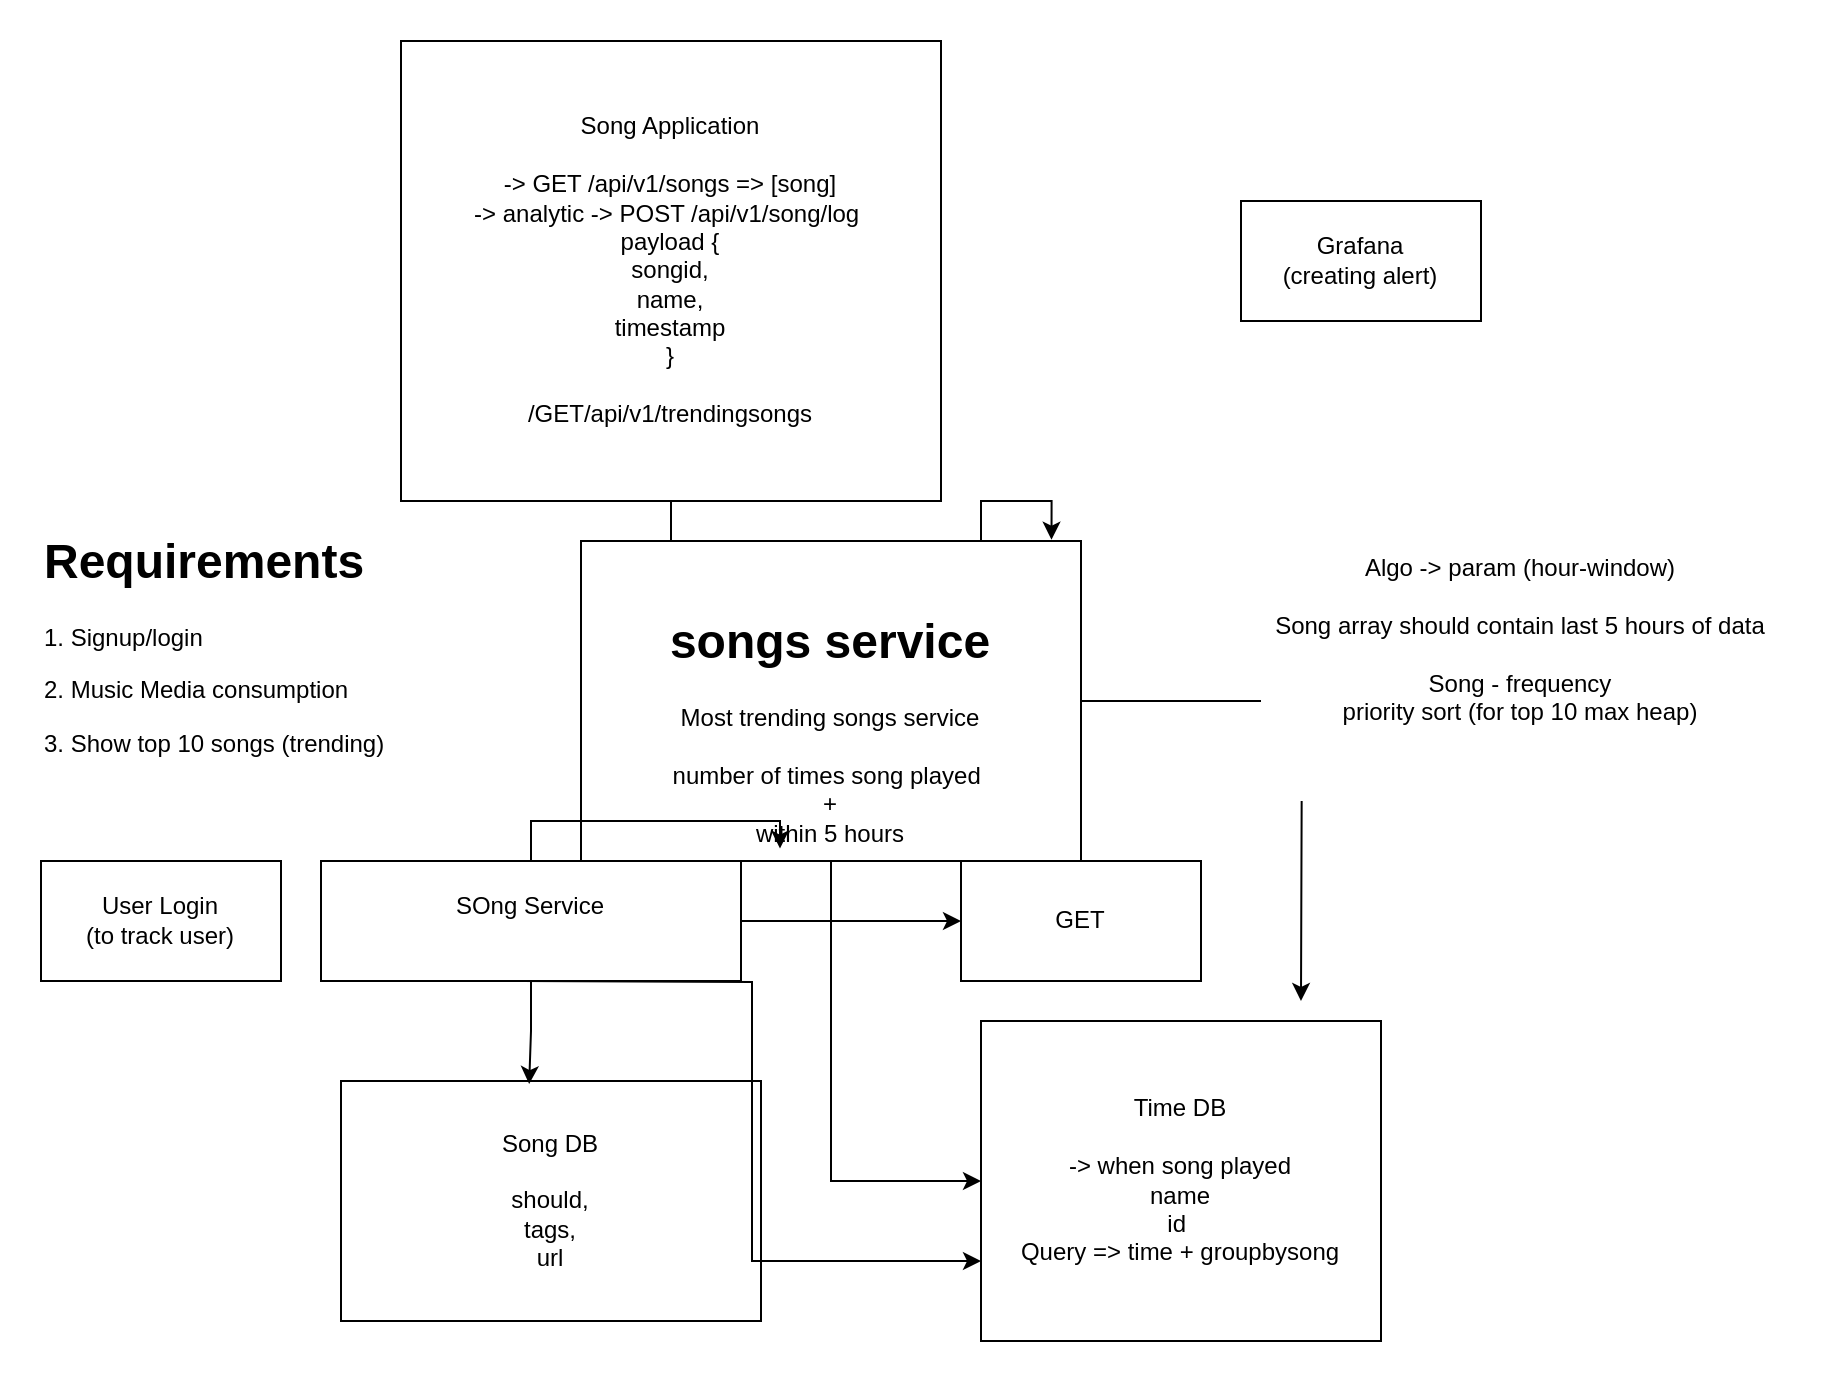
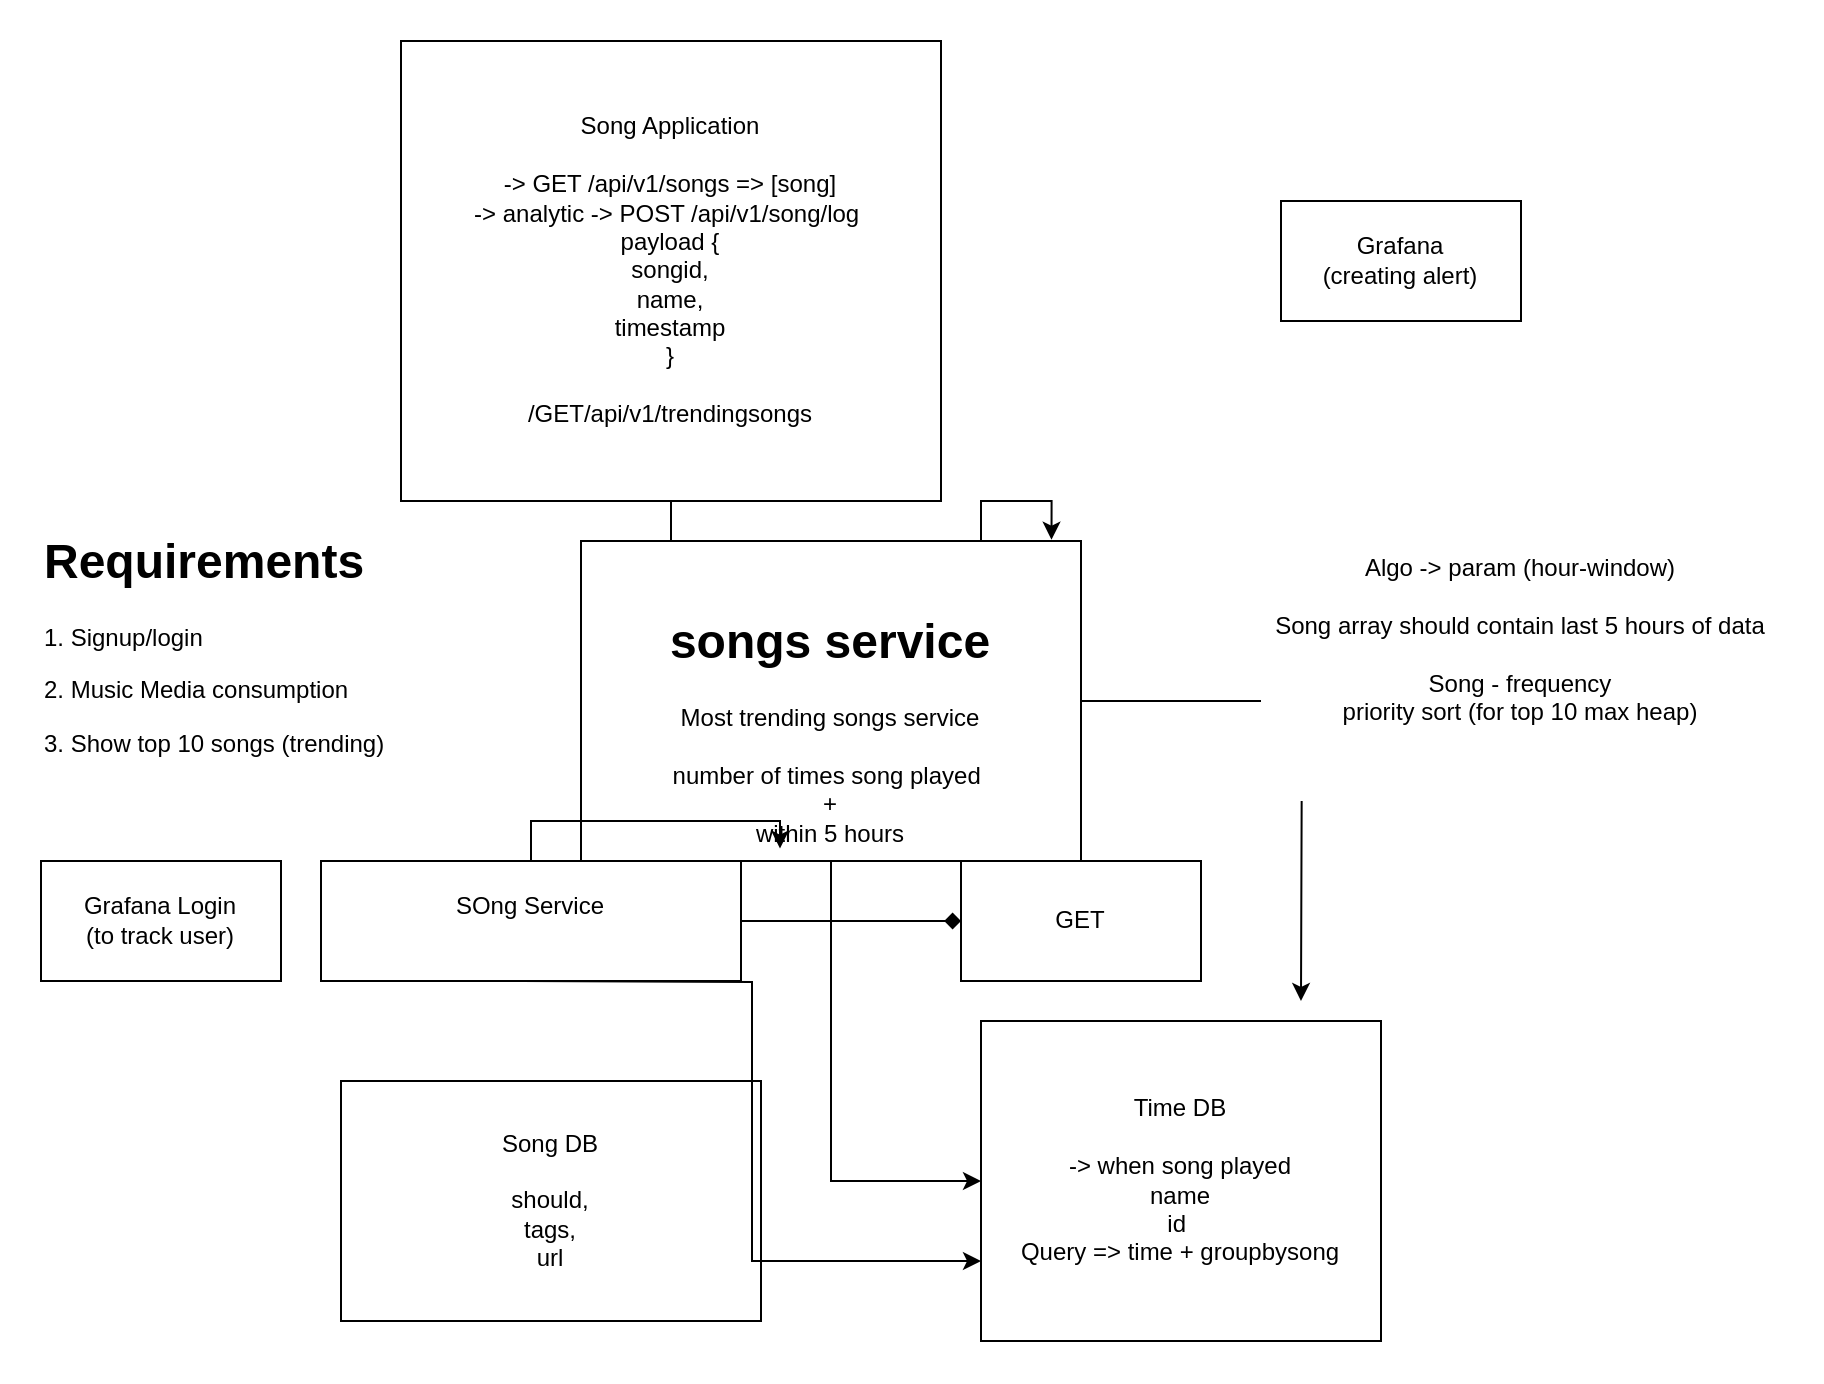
node "Grafana (creating alert)": moved (1361, 261) -> (1401, 261)
node "User Login (to track user)": label "User Login (to track user)" -> "Grafana Login (to track user)"
edge "SOng Service" -> "GET": arrowhead classic -> diamond
edge "SOng Service" -> "Song DB should, tags, url": removed
